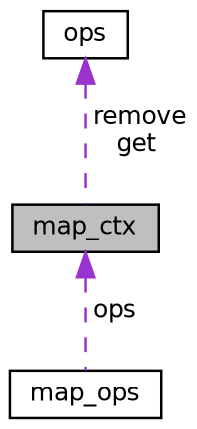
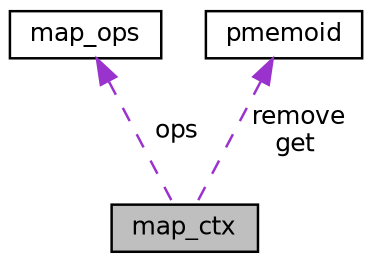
node "ops": label "ops" -> "pmemoid"
edge "map_ops" -> "map_ctx": reversed
